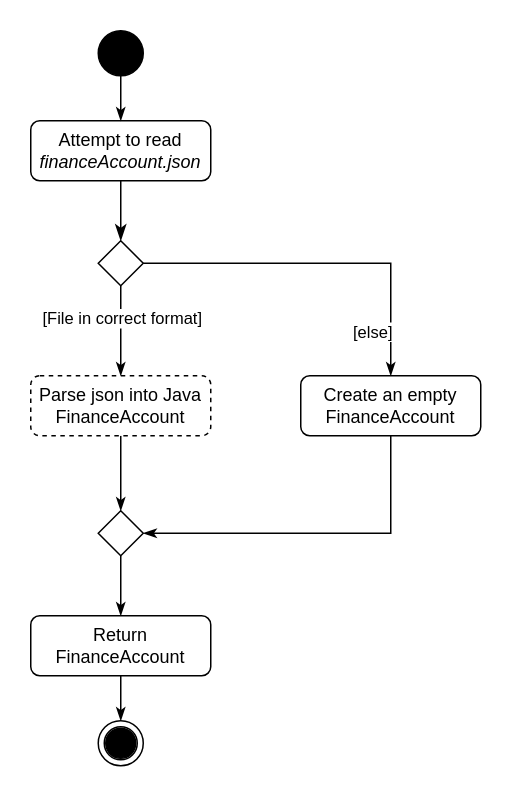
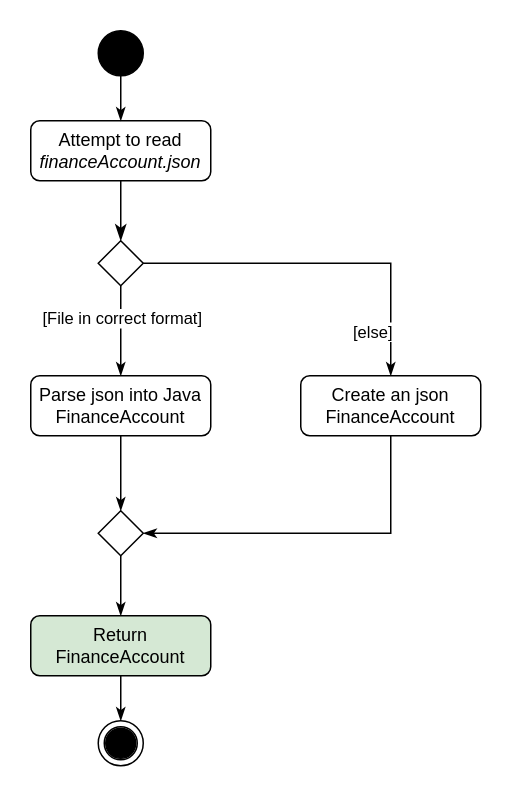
node "Parse json into Java FinanceAccount": style dashed -> solid
node "Create an empty FinanceAccount": label "Create an empty FinanceAccount" -> "Create an json FinanceAccount"
node "Return FinanceAccount": fillcolor #ffffff -> #d5e8d4
